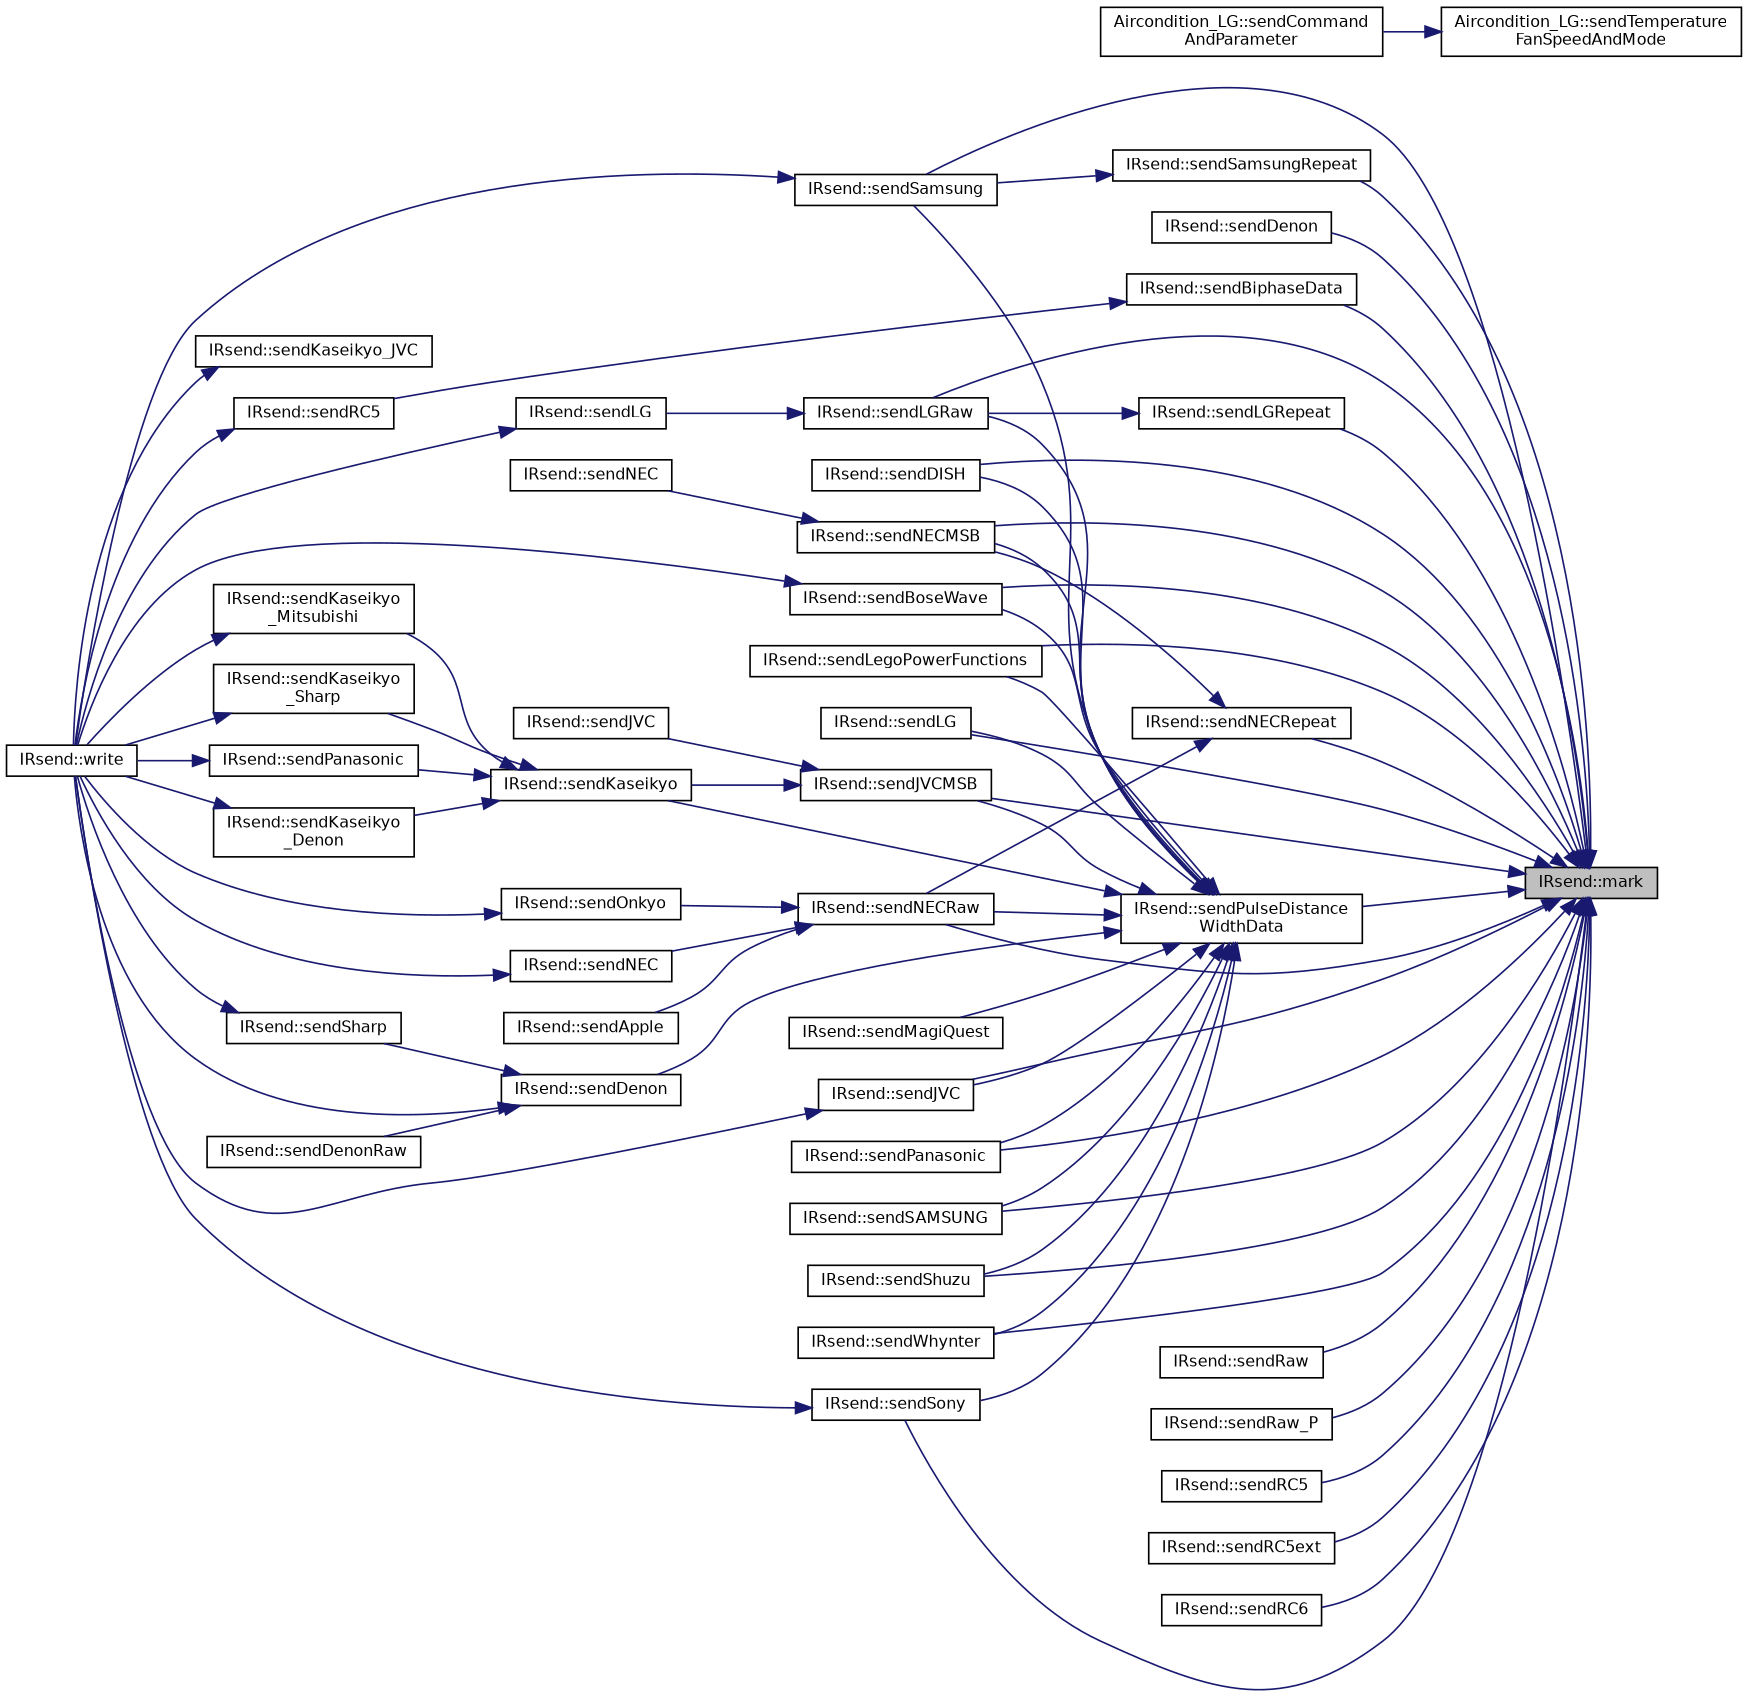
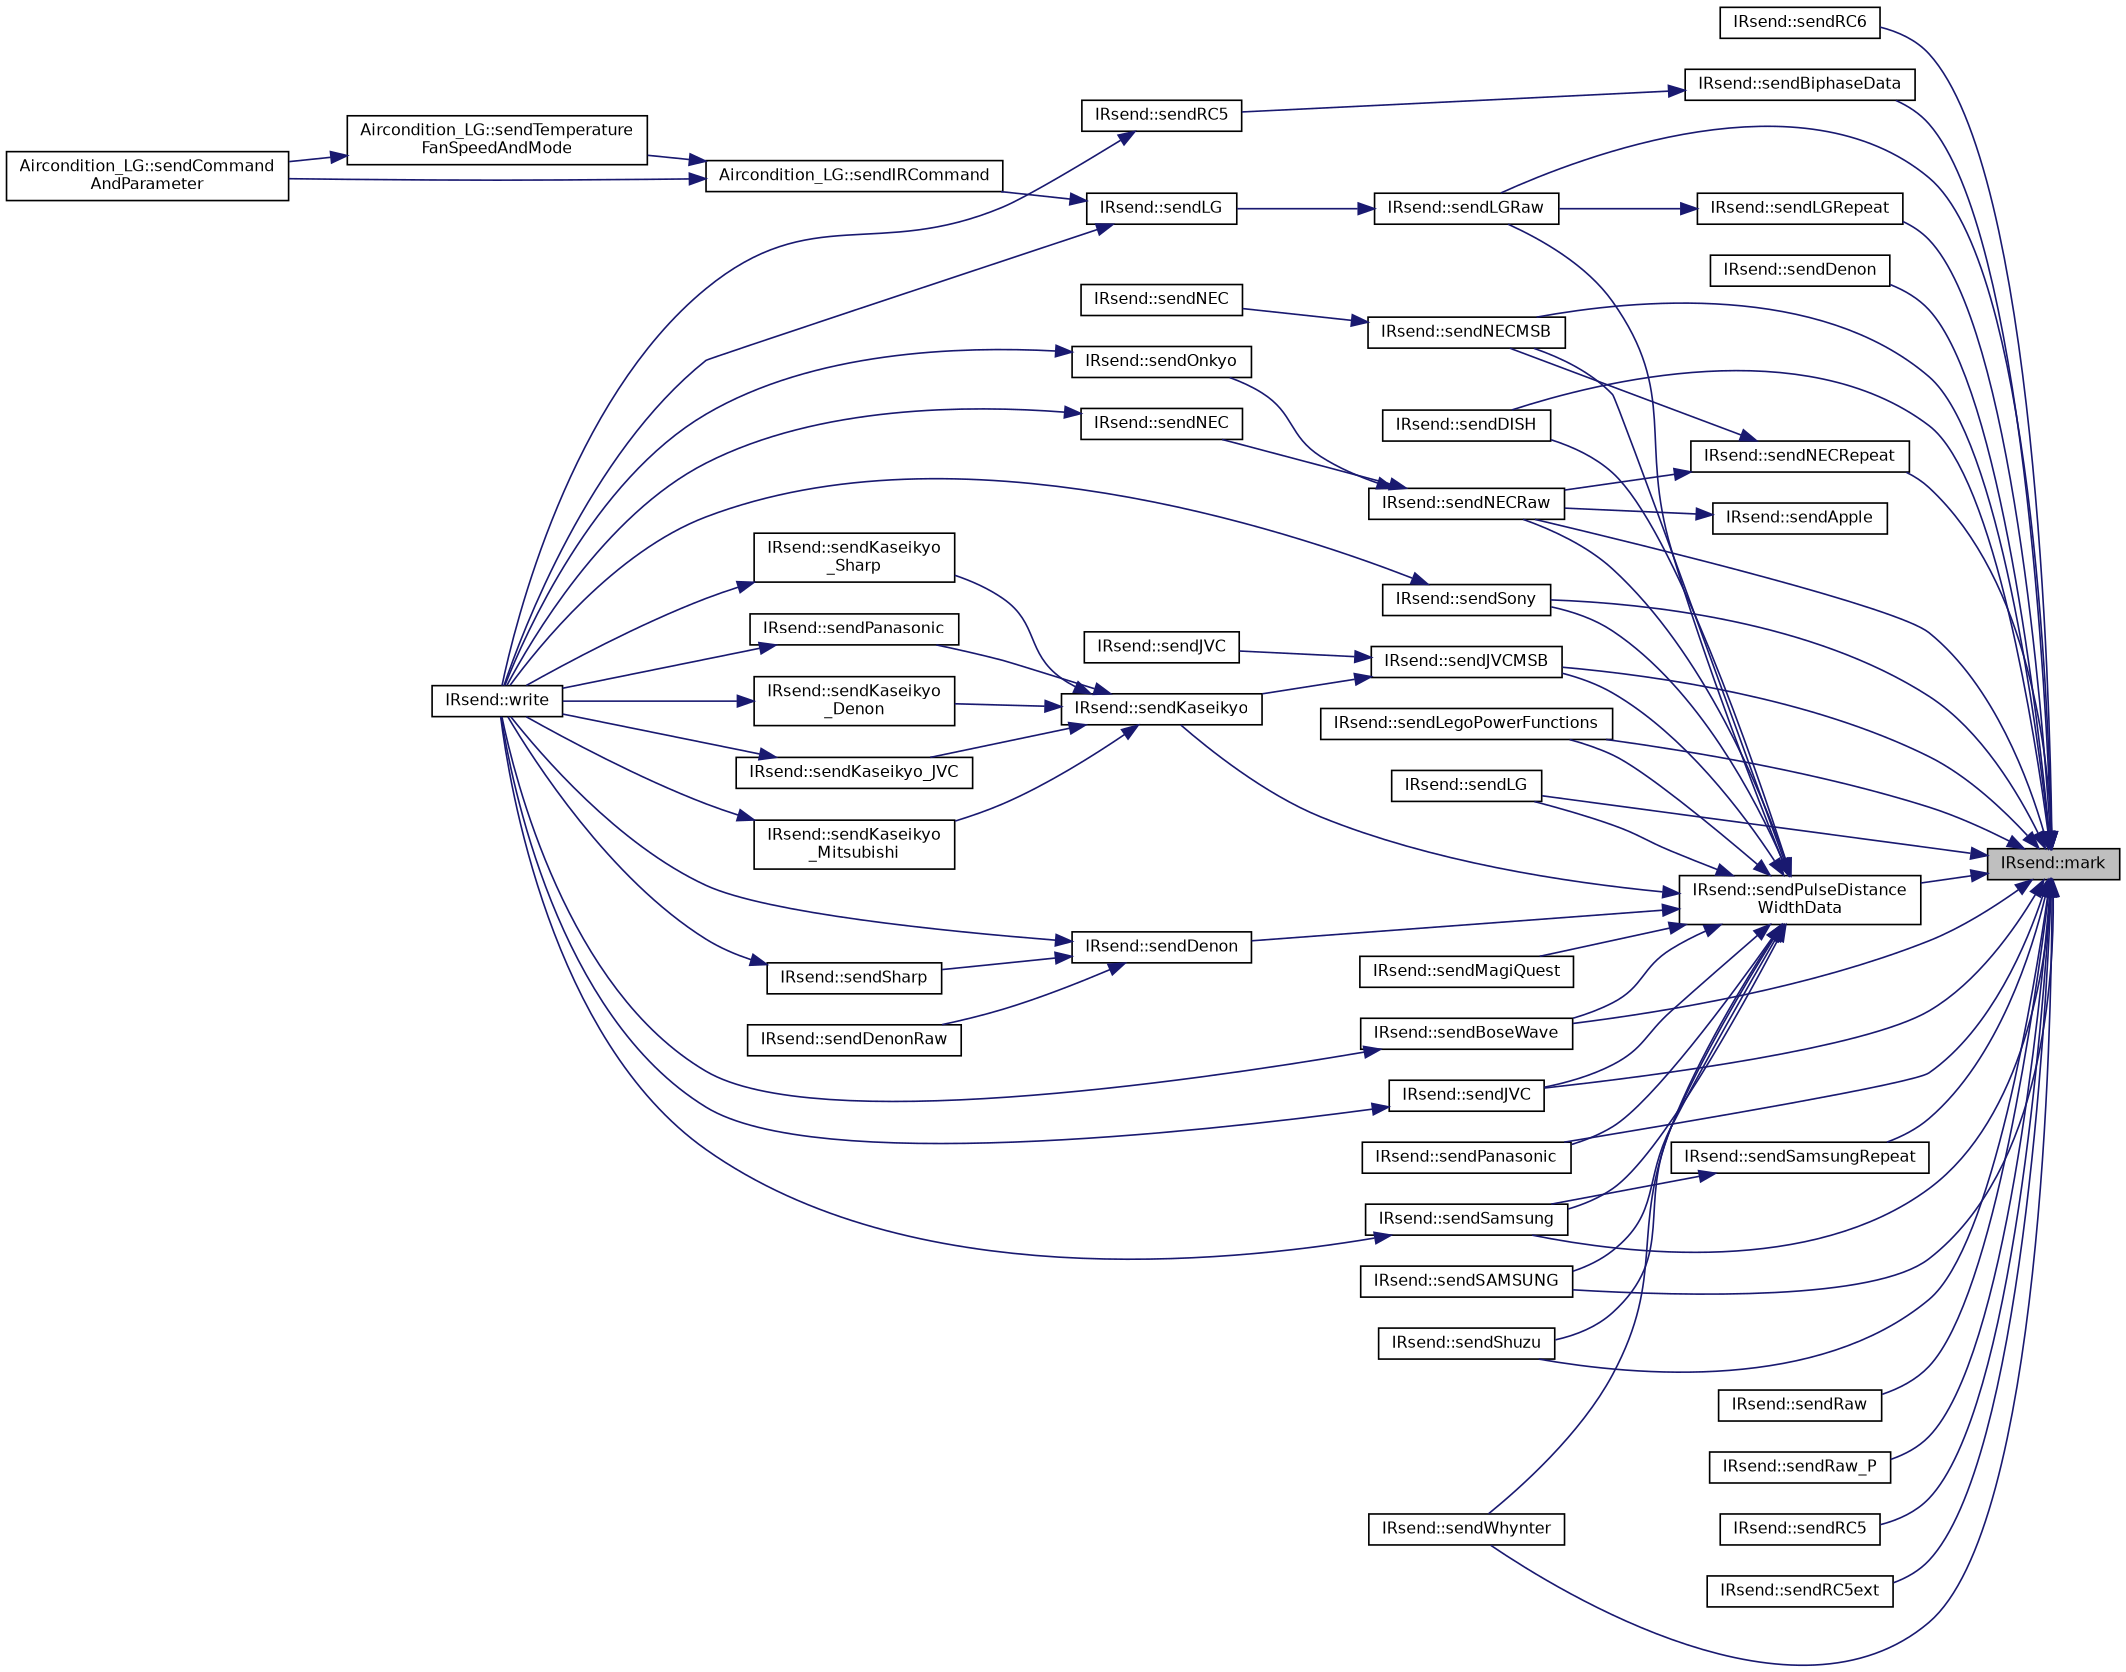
node "Aircondition_LG::sendIRCommand": added
edge "IRsend::sendKaseikyo_JVC" -> "IRsend::sendKaseikyo": added
edge "IRsend::sendApple" -> "IRsend::sendNECRaw": reversed
